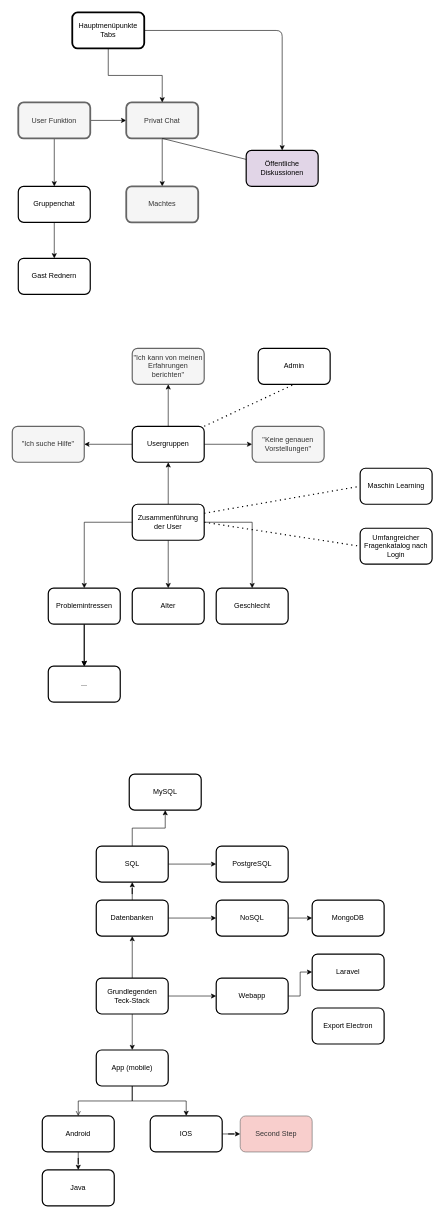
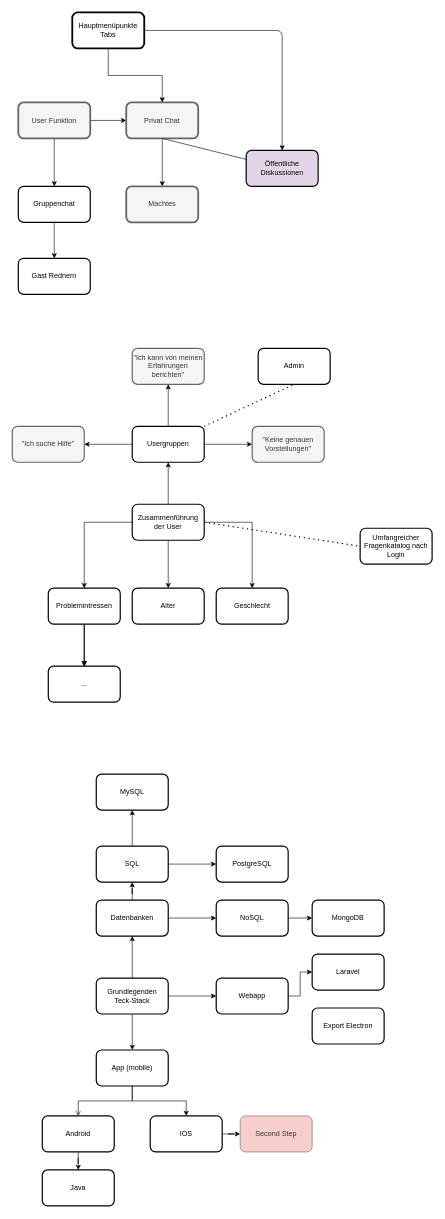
node "Maschin Learning": removed
edge "Maschin Learning" -- "Zusammenführung der User": removed
node "MySQL": moved (165, 792) -> (132, 792)
